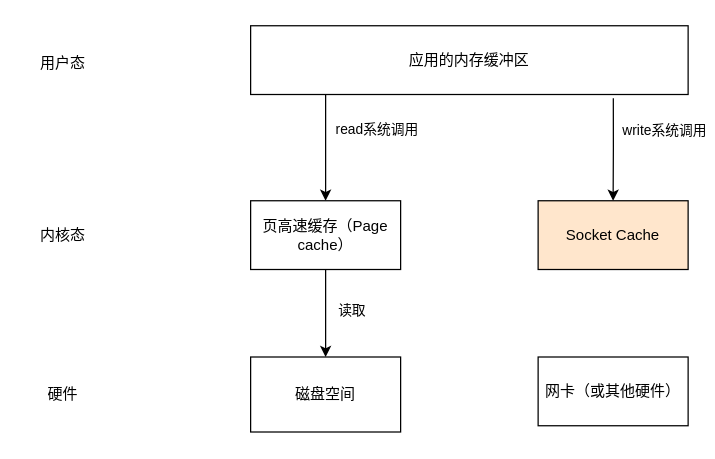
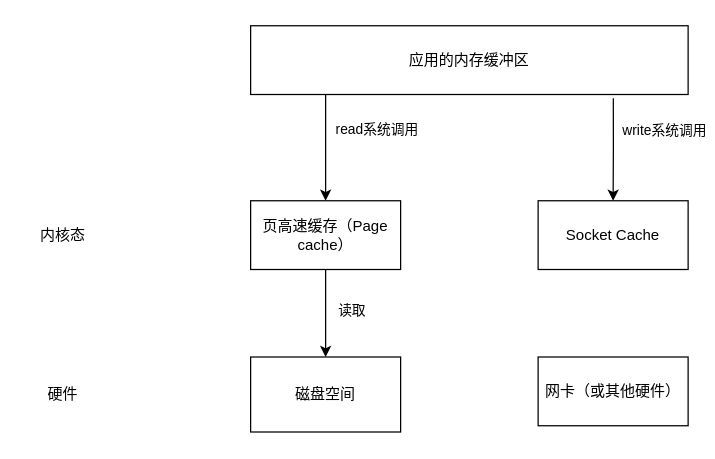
node "用户态": removed
node "Socket Cache": fillcolor #ffe6cc -> #ffffff
